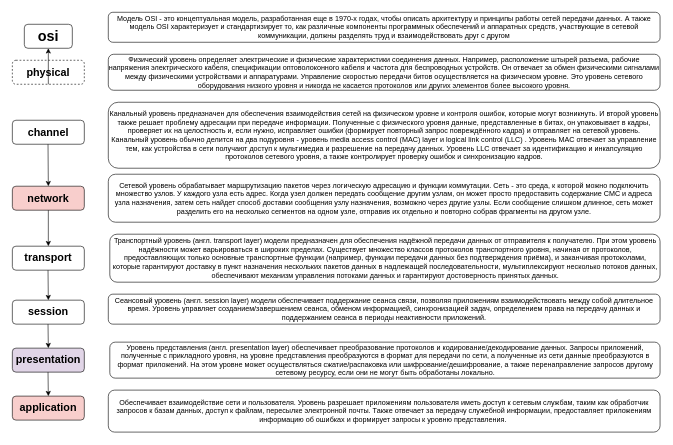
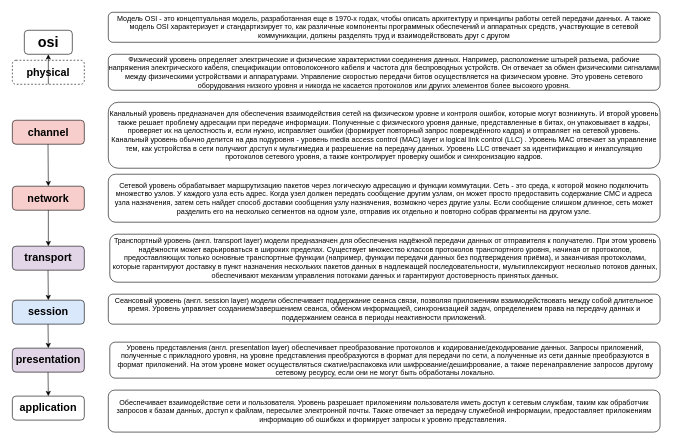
node "osi": moved (48, 36) -> (48, 42)
node "channel": fillcolor #ffffff -> #f8cecc
node "transport": fillcolor #ffffff -> #e1d5e7
node "session": fillcolor #ffffff -> #dae8fc
node "application": fillcolor #f8cecc -> #ffffff
